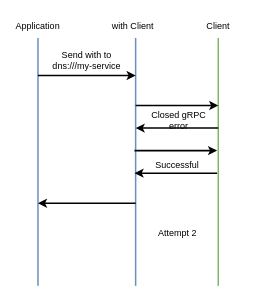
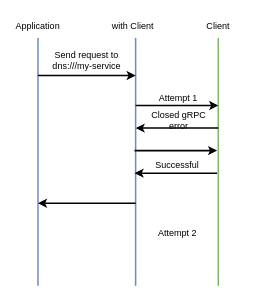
node "Send with to dns:///my-service": label "Send with to dns:///my-service" -> "Send request to dns:///my-service"
node "Attempt 1": added
